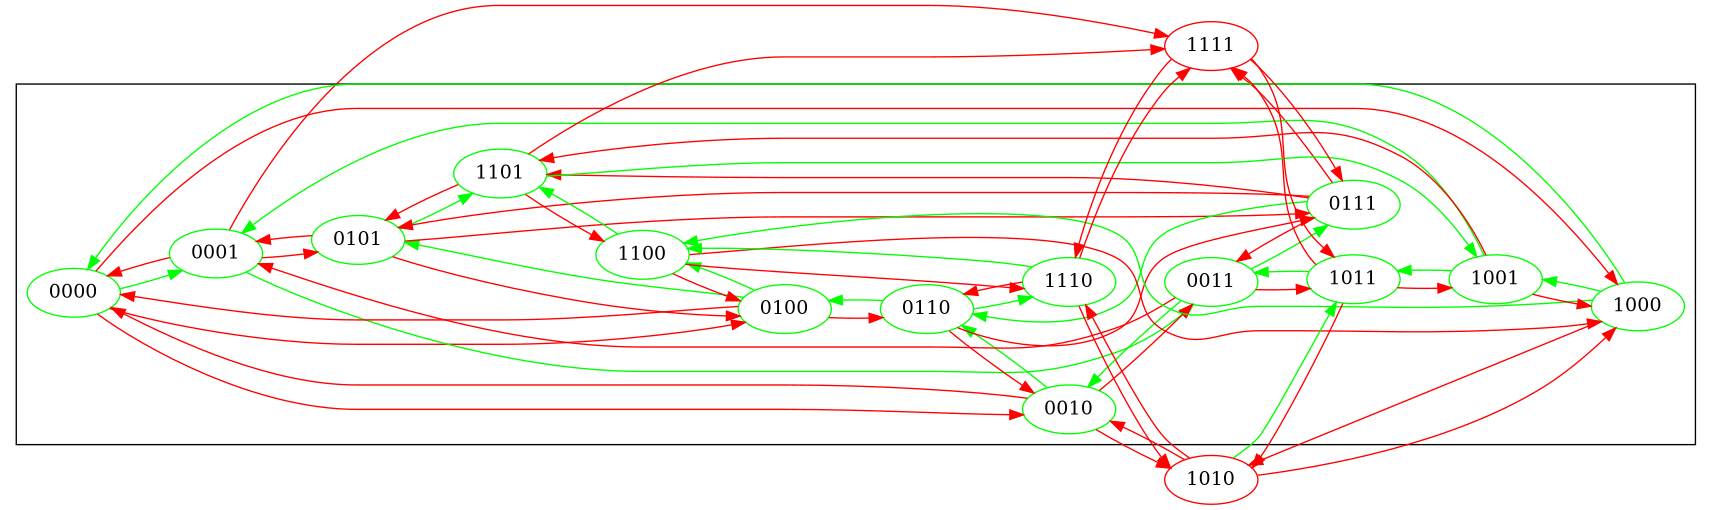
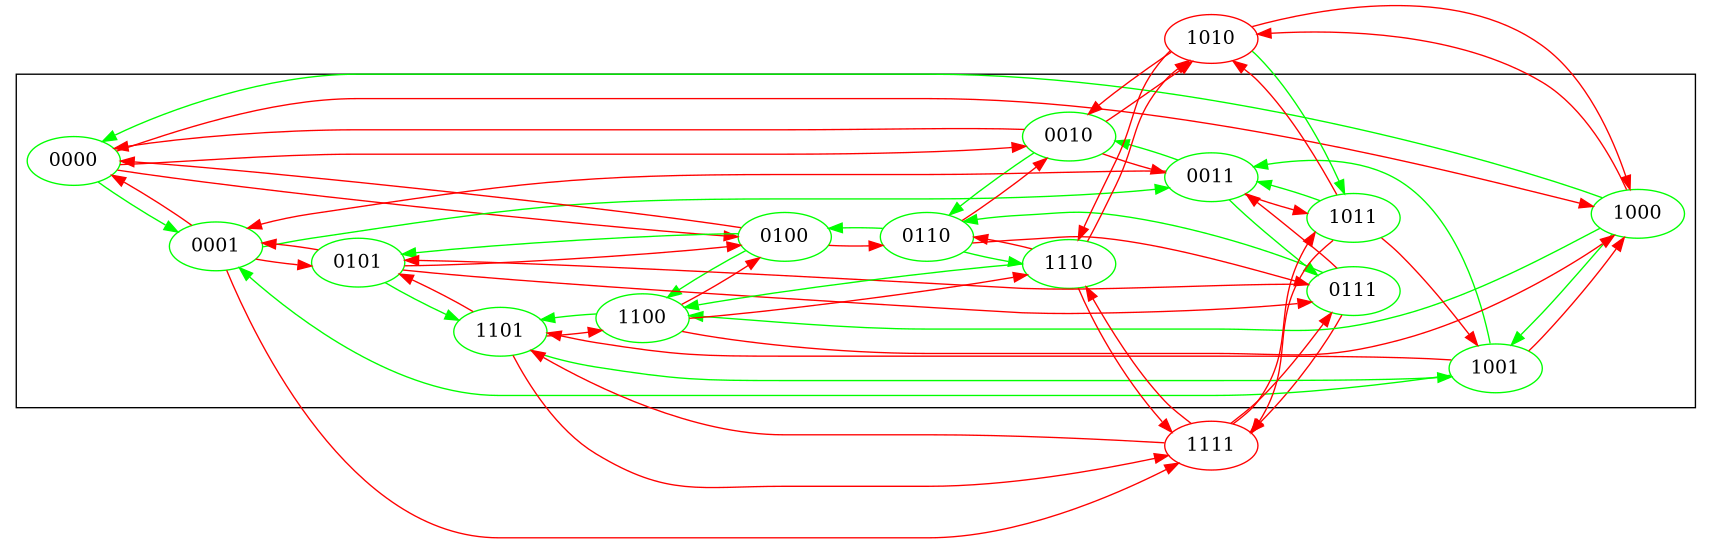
edge "0111" -> "1101": now "1111" -> "1101"
edge "1001" -> "1011": now "1001" -> "0011"
